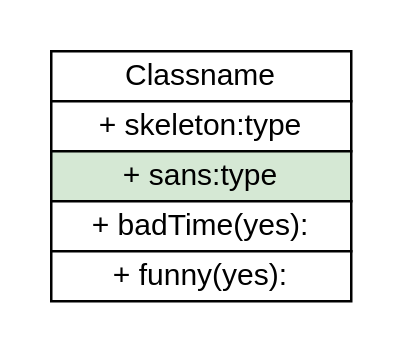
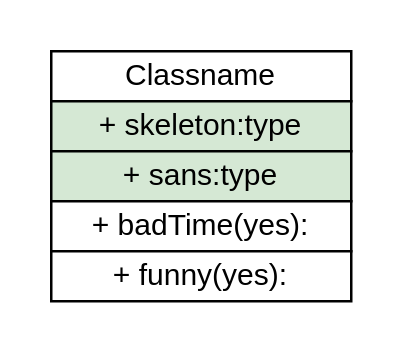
node "+ skeleton:type": fillcolor #ffffff -> #d5e8d4
